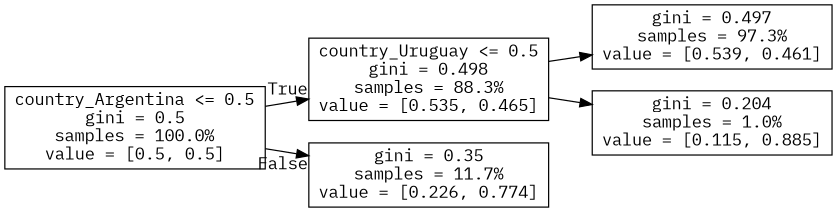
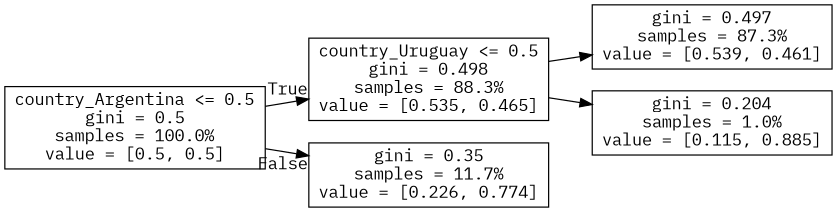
node "gini = 0.497 samples = 97.3% value = [0.539, 0.461]": label "gini = 0.497 samples = 97.3% value = [0.539, 0.461]" -> "gini = 0.497 samples = 87.3% value = [0.539, 0.461]"
